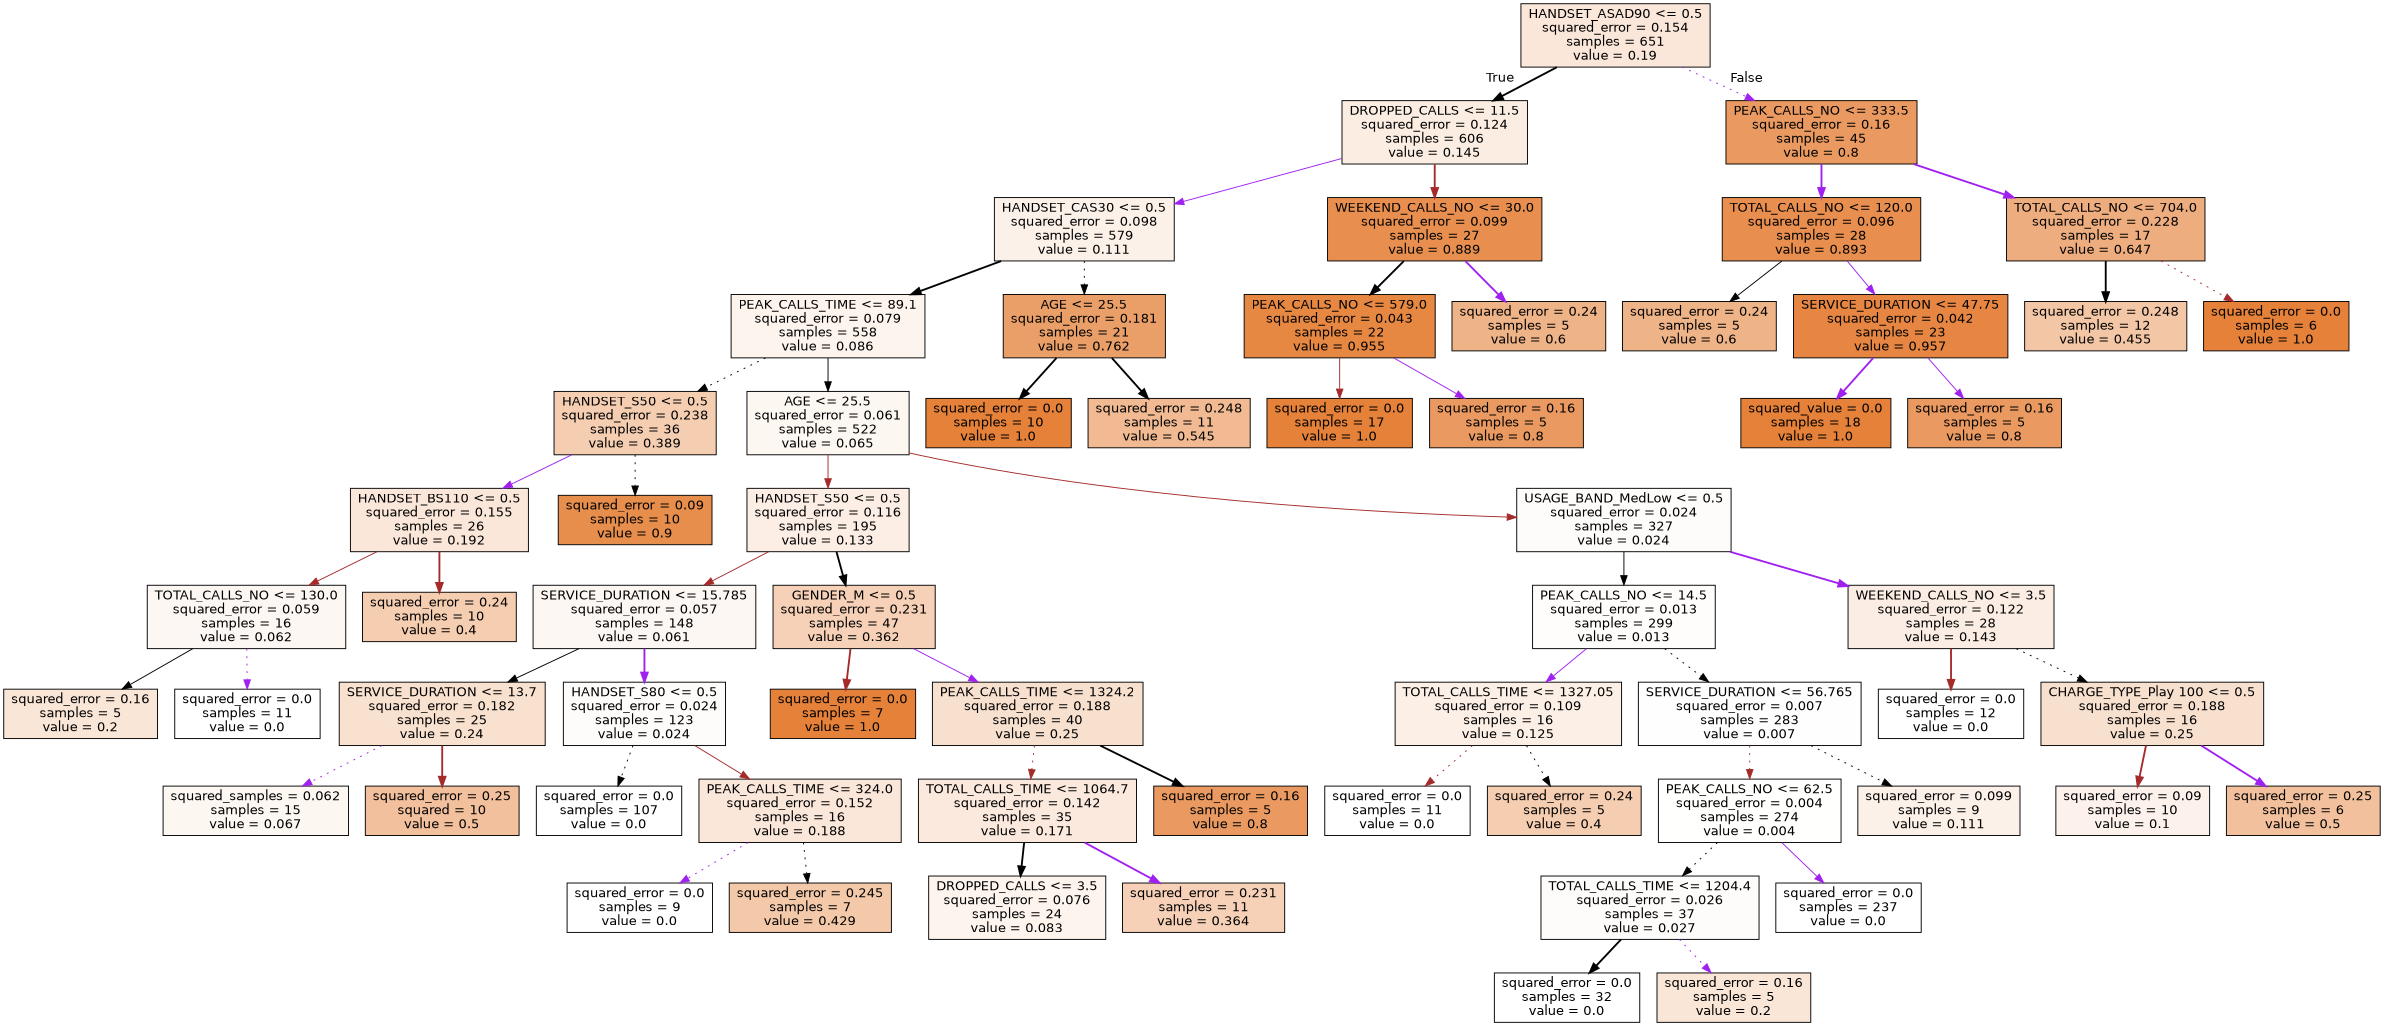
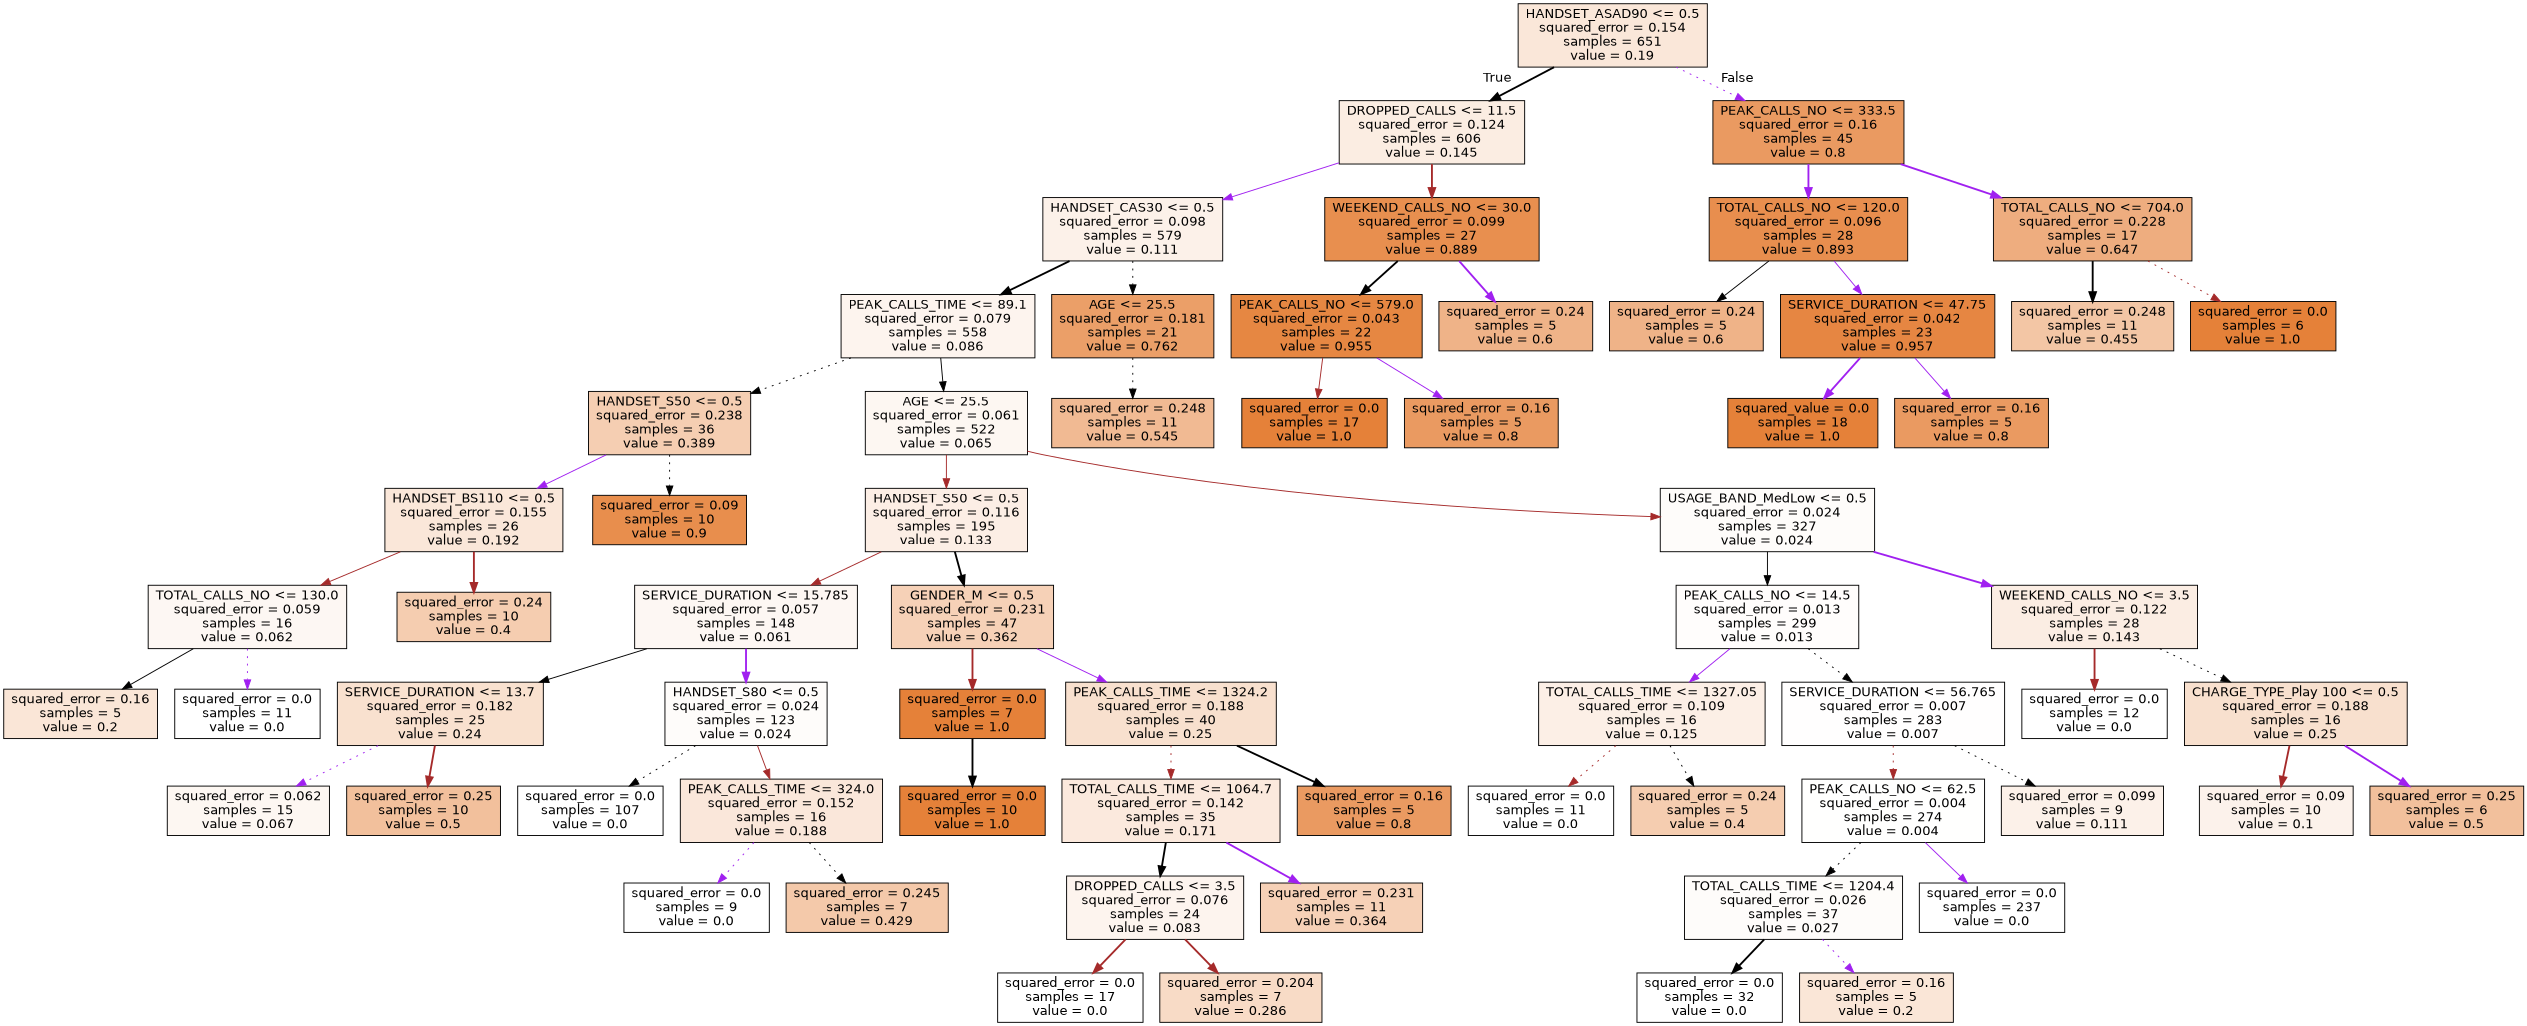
node "squared_error = 0.248 samples = 12 value = 0.455": label "squared_error = 0.248 samples = 12 value = 0.455" -> "squared_error = 0.248 samples = 11 value = 0.455"
edge "AGE <= 25.5 squared_error = 0.181 samples = 21 value = 0.762" -> "squared_error = 0.0 samples = 10 value = 1.0": now "squared_error = 0.0 samples = 7 value = 1.0" -> "squared_error = 0.0 samples = 10 value = 1.0"
edge "AGE <= 25.5 squared_error = 0.181 samples = 21 value = 0.762" -> "squared_error = 0.248 samples = 11 value = 0.545": style bold -> dotted
node "squared_samples = 0.062 samples = 15 value = 0.067": label "squared_samples = 0.062 samples = 15 value = 0.067" -> "squared_error = 0.062 samples = 15 value = 0.067"
node "squared_error = 0.25 squared = 10 value = 0.5": label "squared_error = 0.25 squared = 10 value = 0.5" -> "squared_error = 0.25 samples = 10 value = 0.5"
node "squared_error = 0.0 samples = 17 value = 0.0": added
node "squared_error = 0.204 samples = 7 value = 0.286": added
